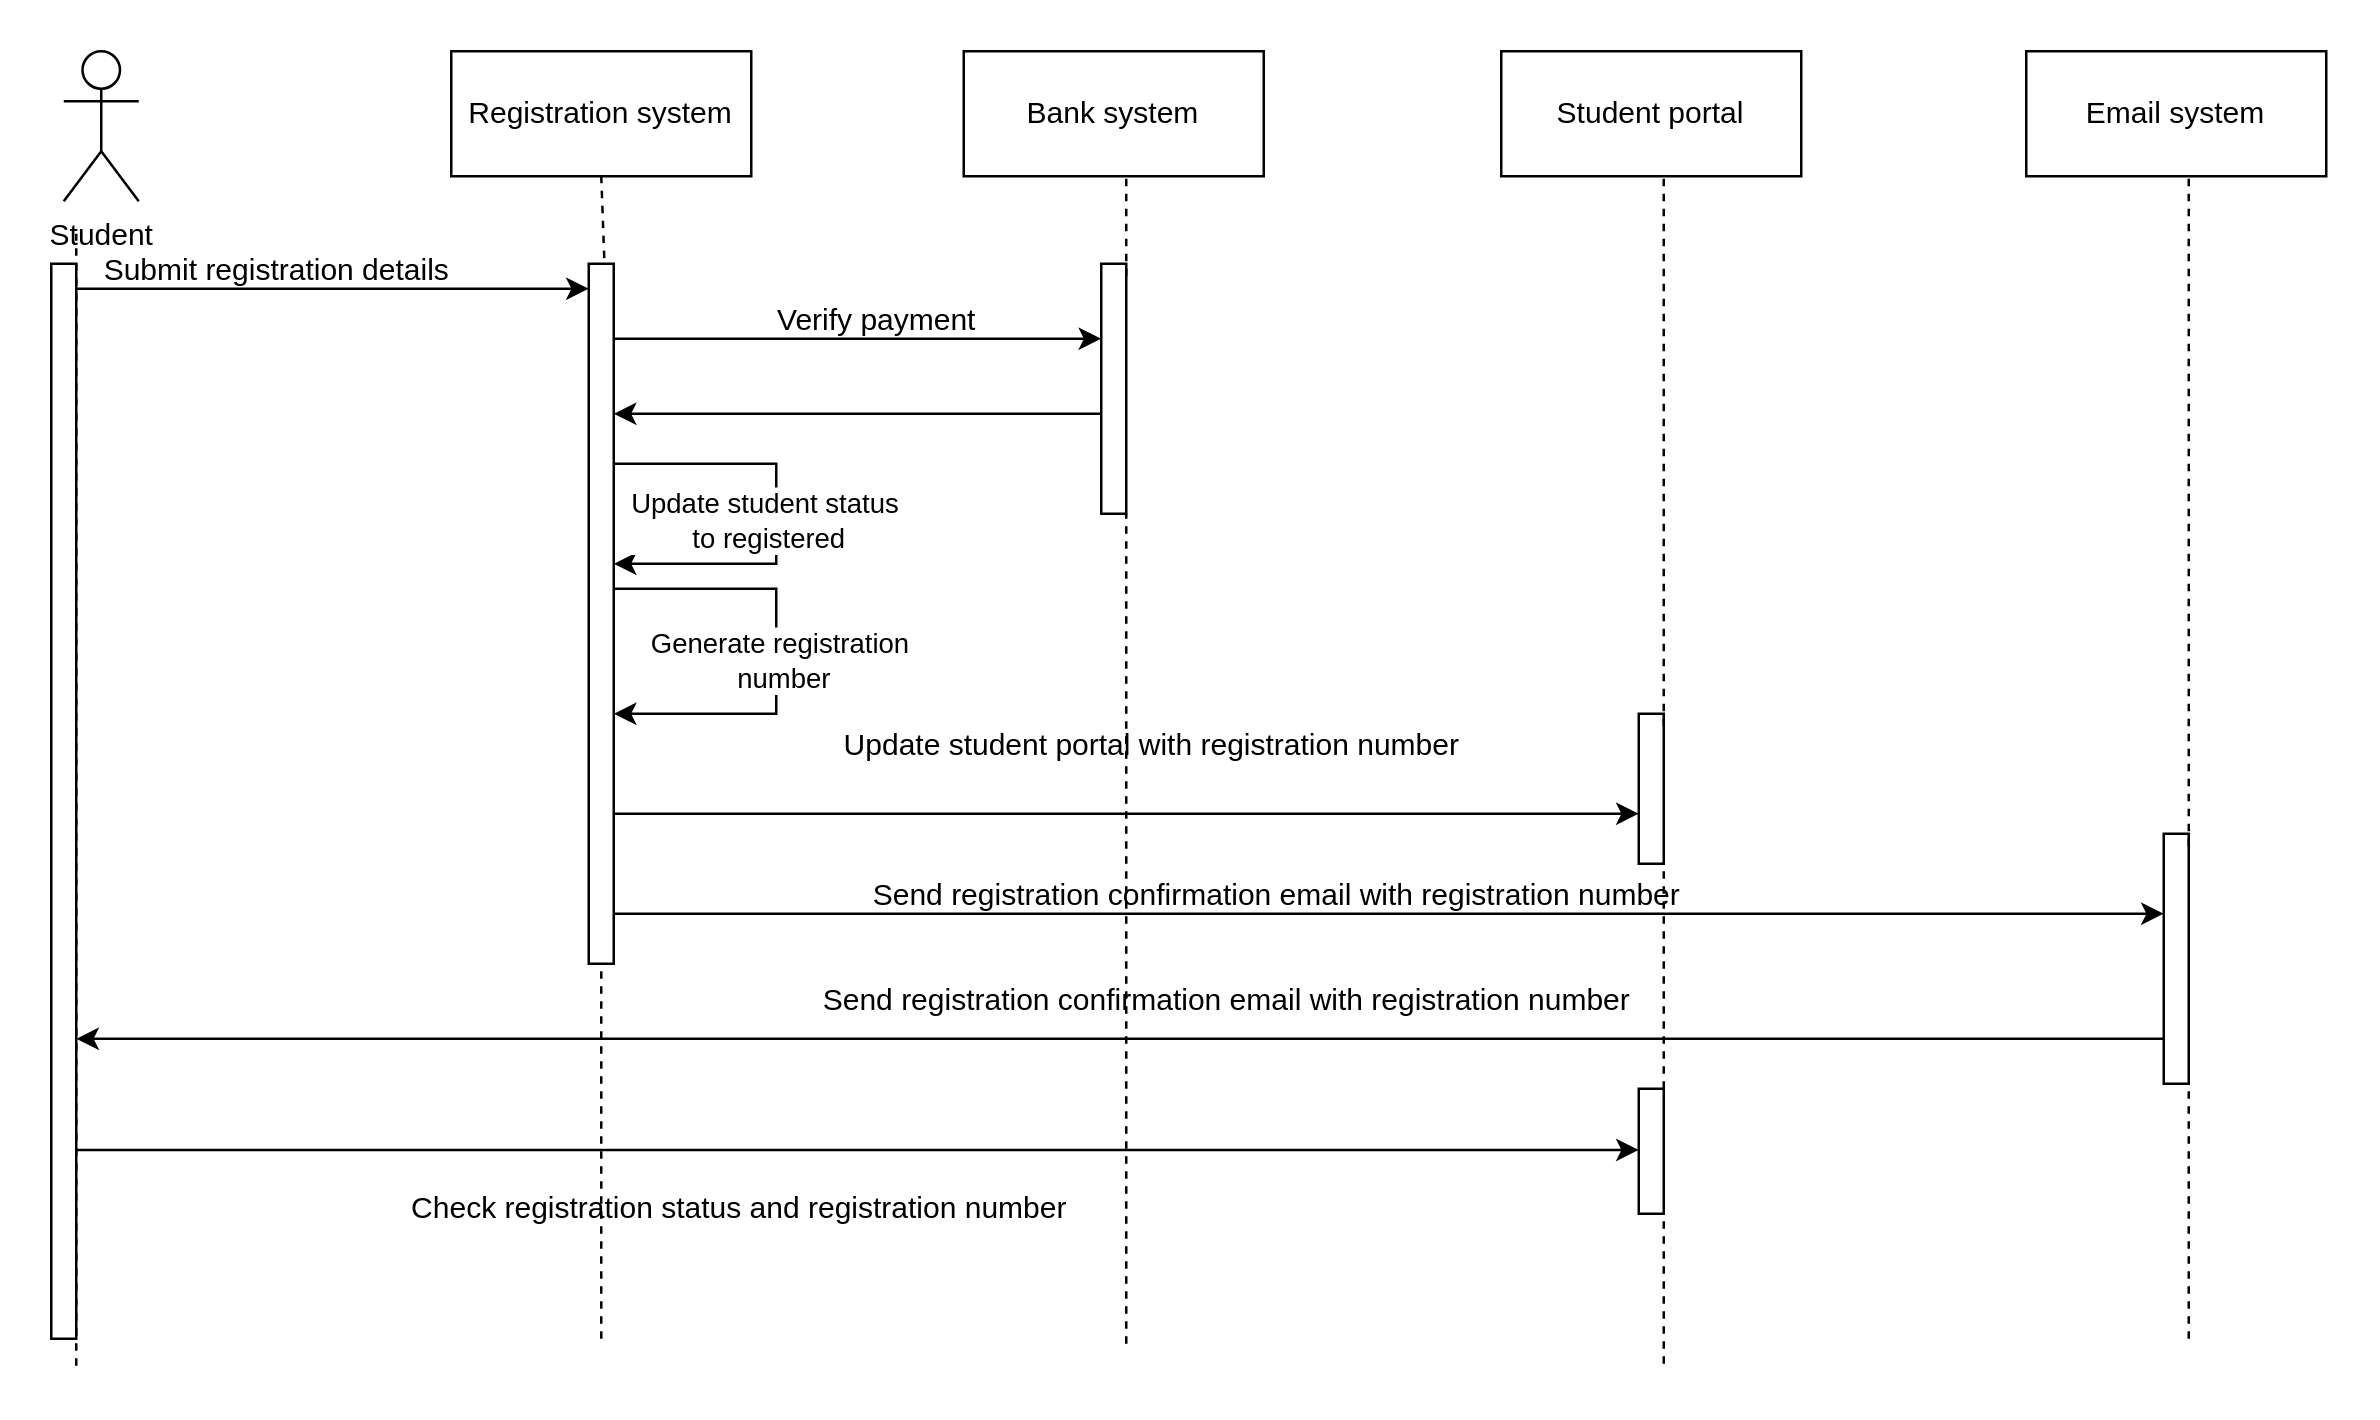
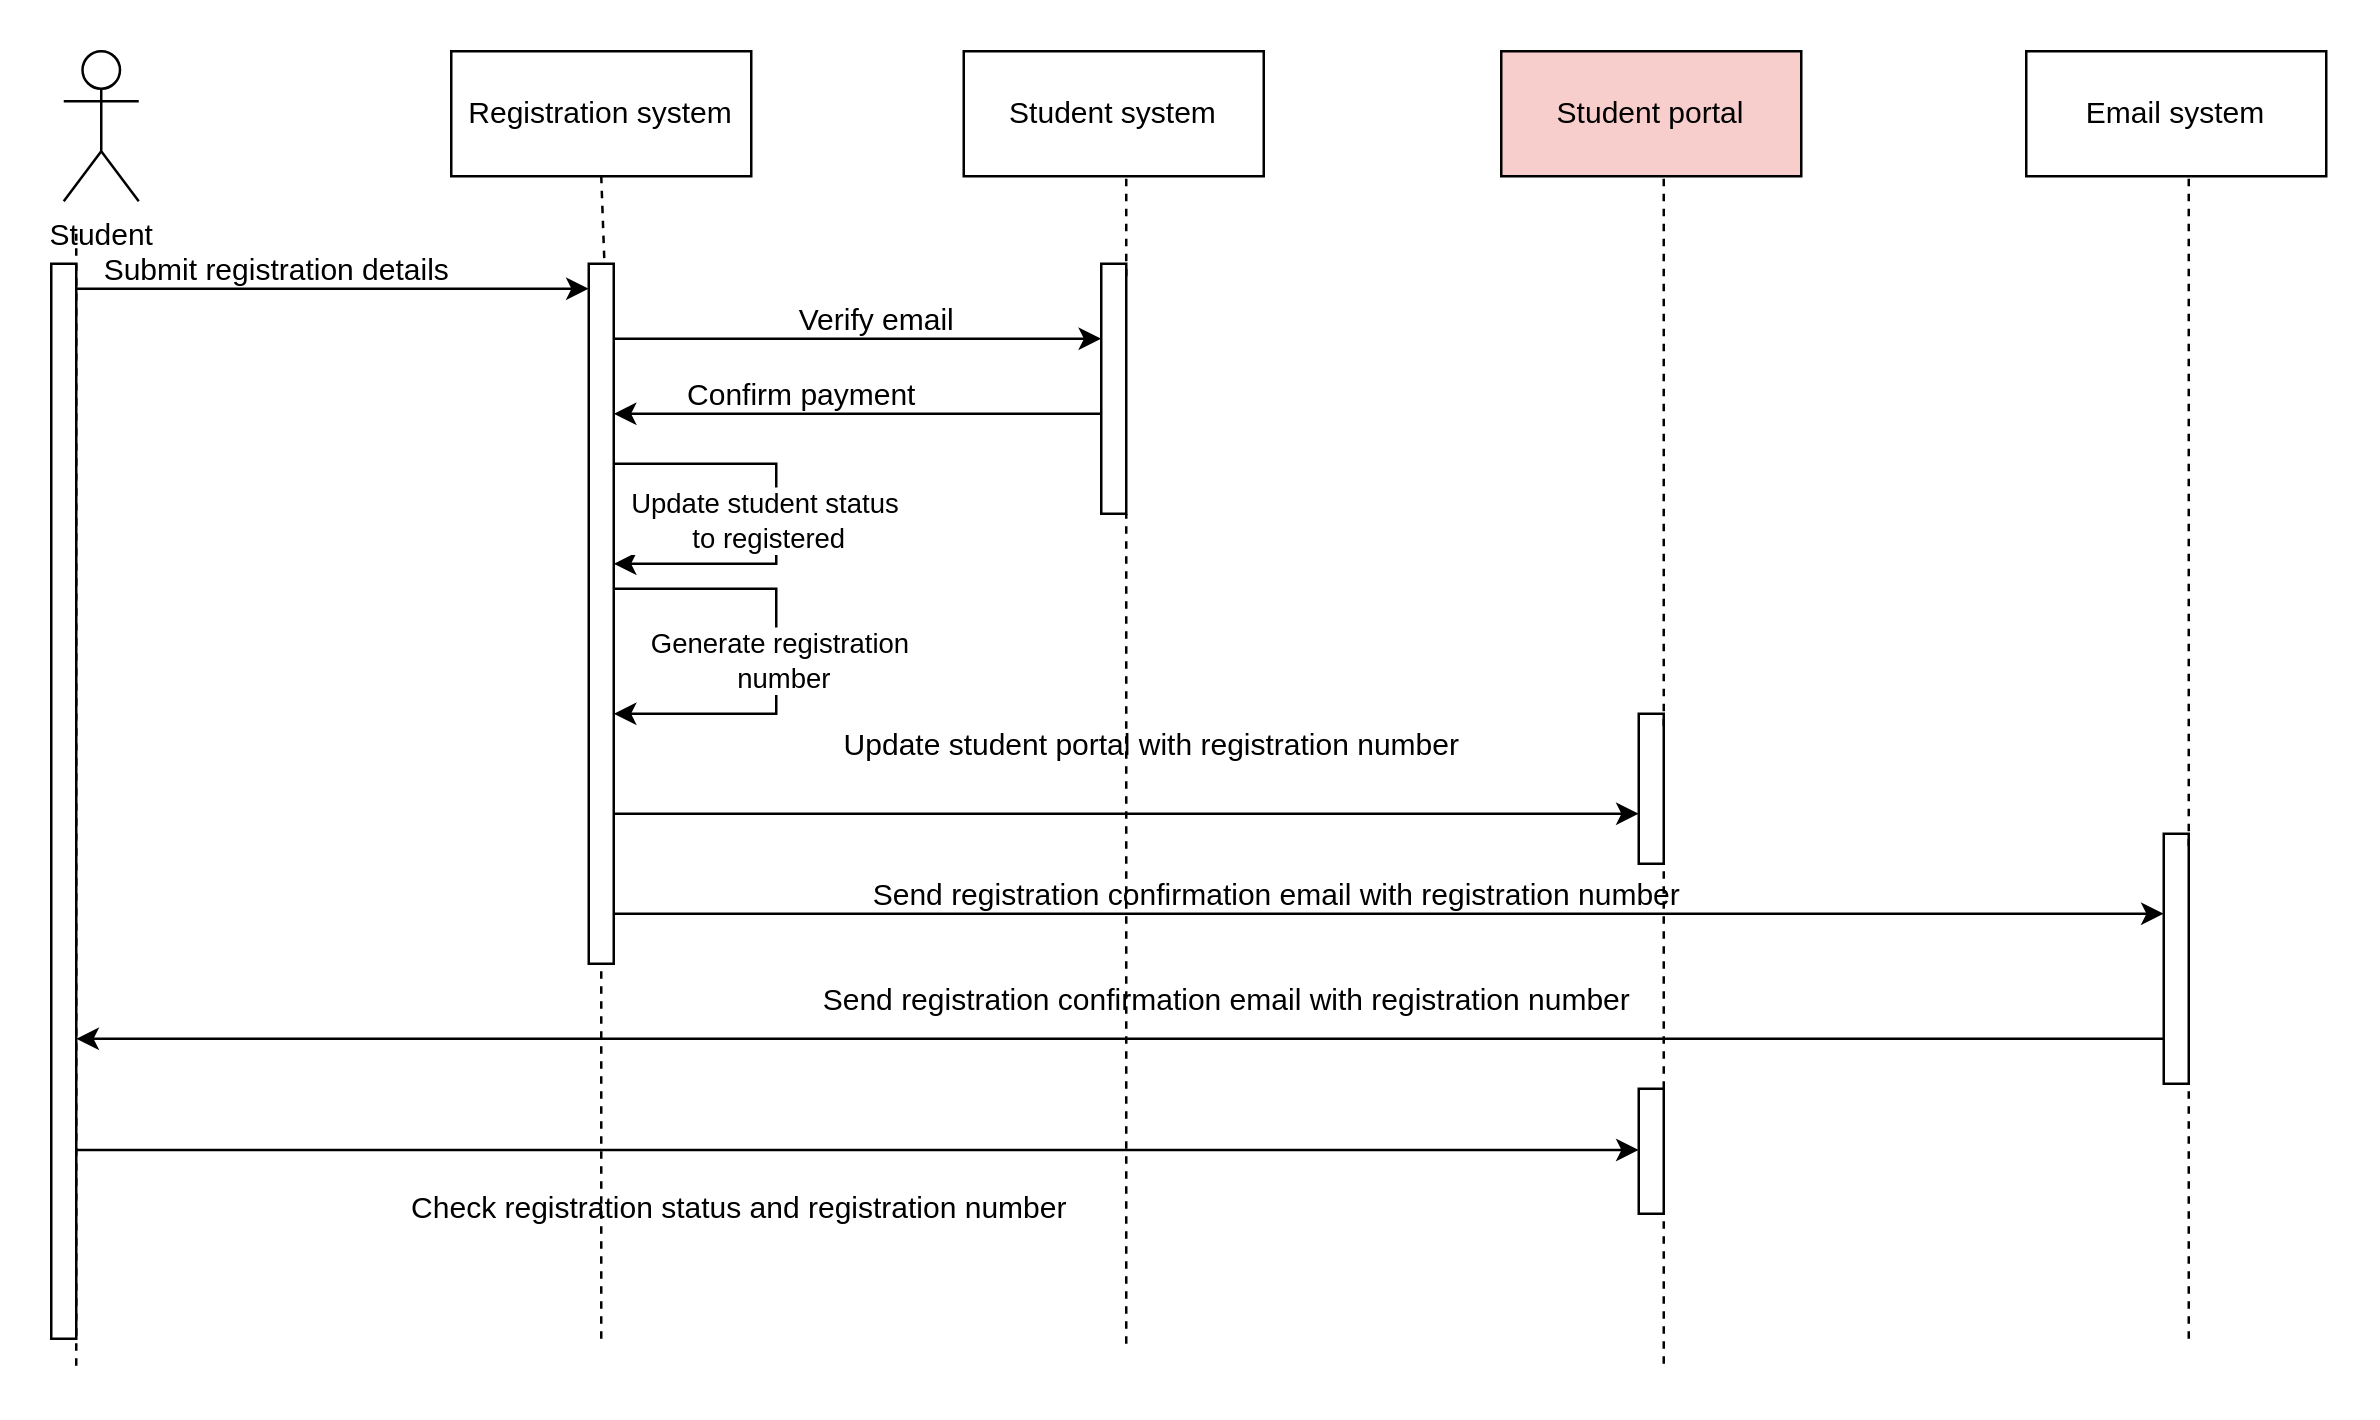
node "Bank system": label "Bank system" -> "Student system"
node "Student portal": fillcolor #ffffff -> #f8cecc
node "Verify payment": label "Verify payment" -> "Verify email"
node "Confirm payment": added
